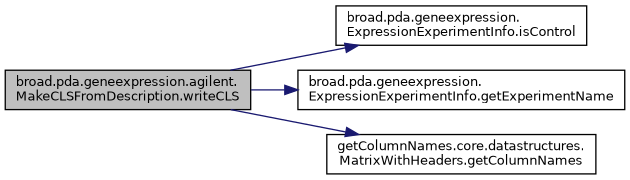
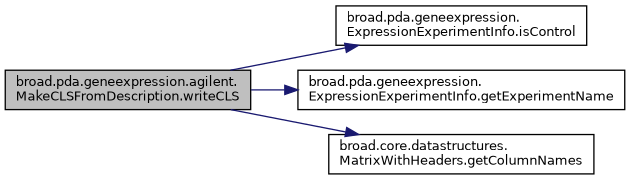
node "getColumnNames.core.datastructures. MatrixWithHeaders.getColumnNames": label "getColumnNames.core.datastructures. MatrixWithHeaders.getColumnNames" -> "broad.core.datastructures. MatrixWithHeaders.getColumnNames"
